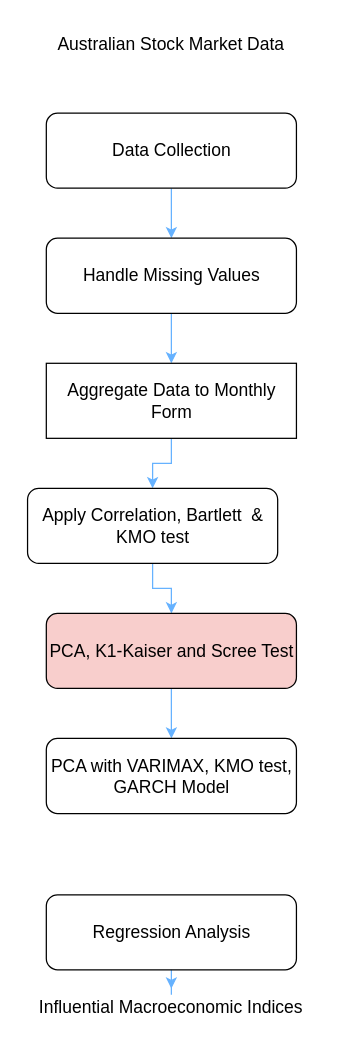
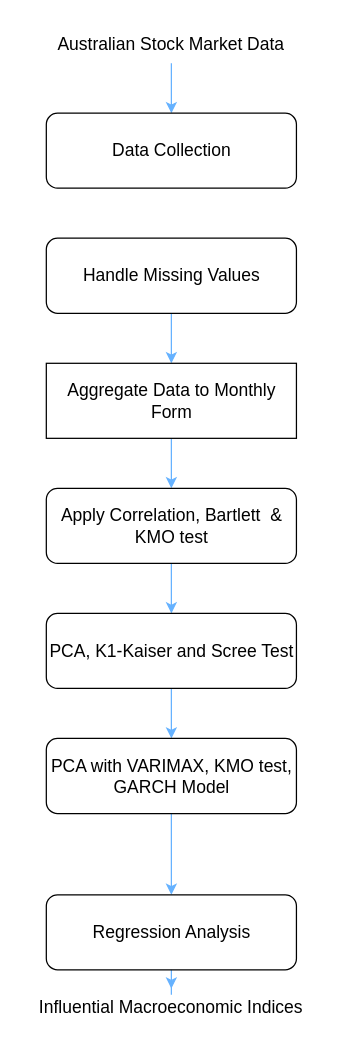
edge "Australian Stock Market Data" -> "Data Collection": added
edge "Data Collection" -> "Handle Missing Values": removed
node "Apply Correlation, Bartlett & KMO test": moved (153, 526) -> (171, 526)
node "PCA, K1-Kaiser and Scree Test": fillcolor #f8cecc -> #ffffff
edge "PCA with VARIMAX, KMO test, GARCH Model" -> "Regression Analysis": added
